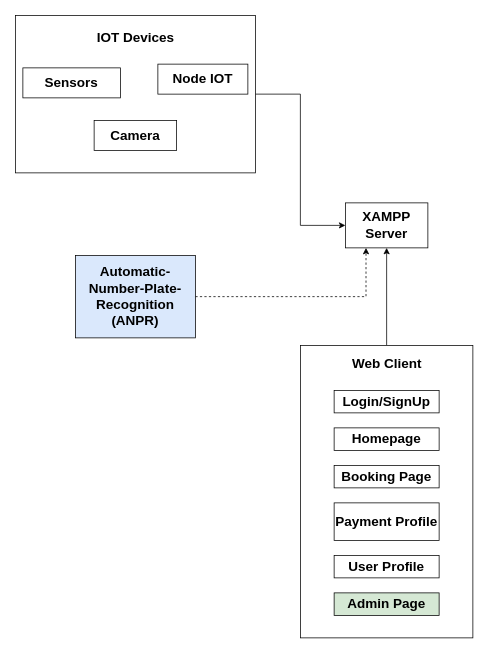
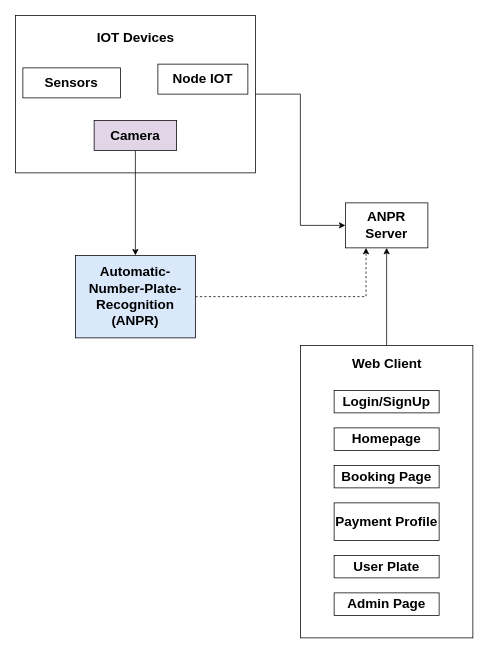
node "Camera": fillcolor #ffffff -> #e1d5e7
edge "Camera" -> "Automatic-Number-Plate-Recognition (ANPR)": added
node "XAMPP Server": label "XAMPP Server" -> "ANPR Server"
node "User Profile": label "User Profile" -> "User Plate"
node "Admin Page": fillcolor #d5e8d4 -> #ffffff
